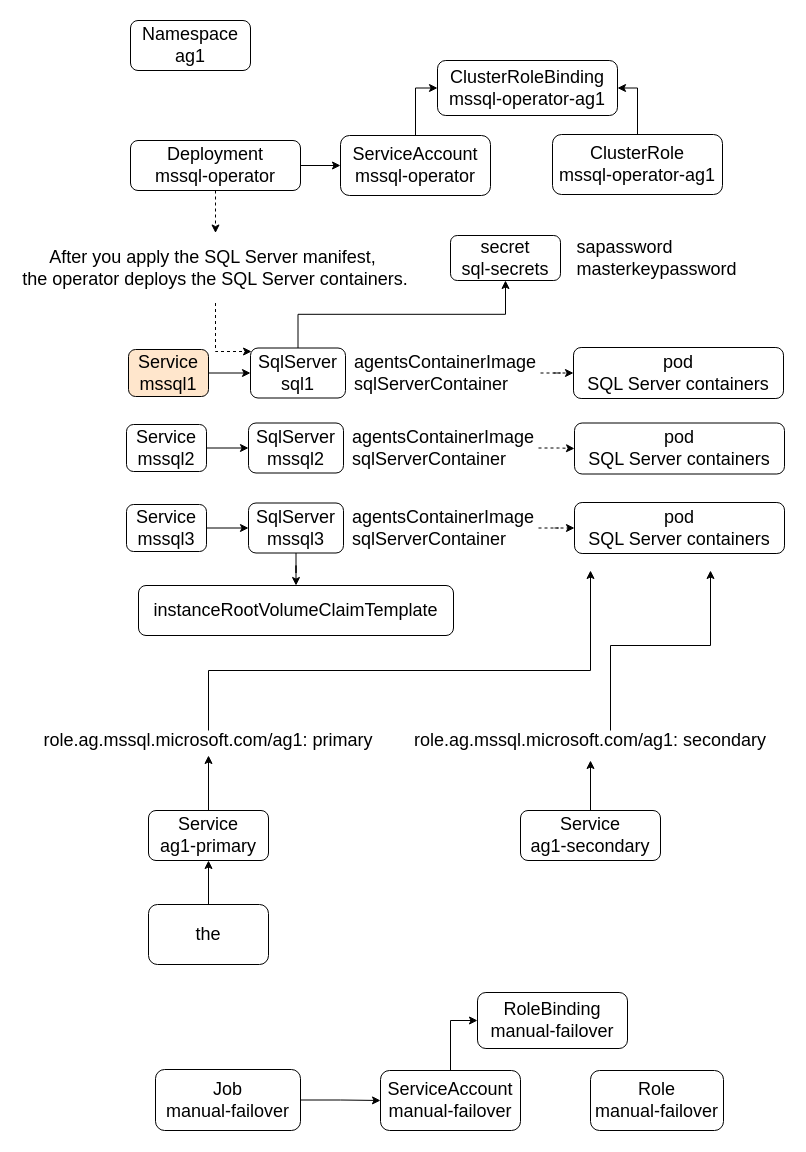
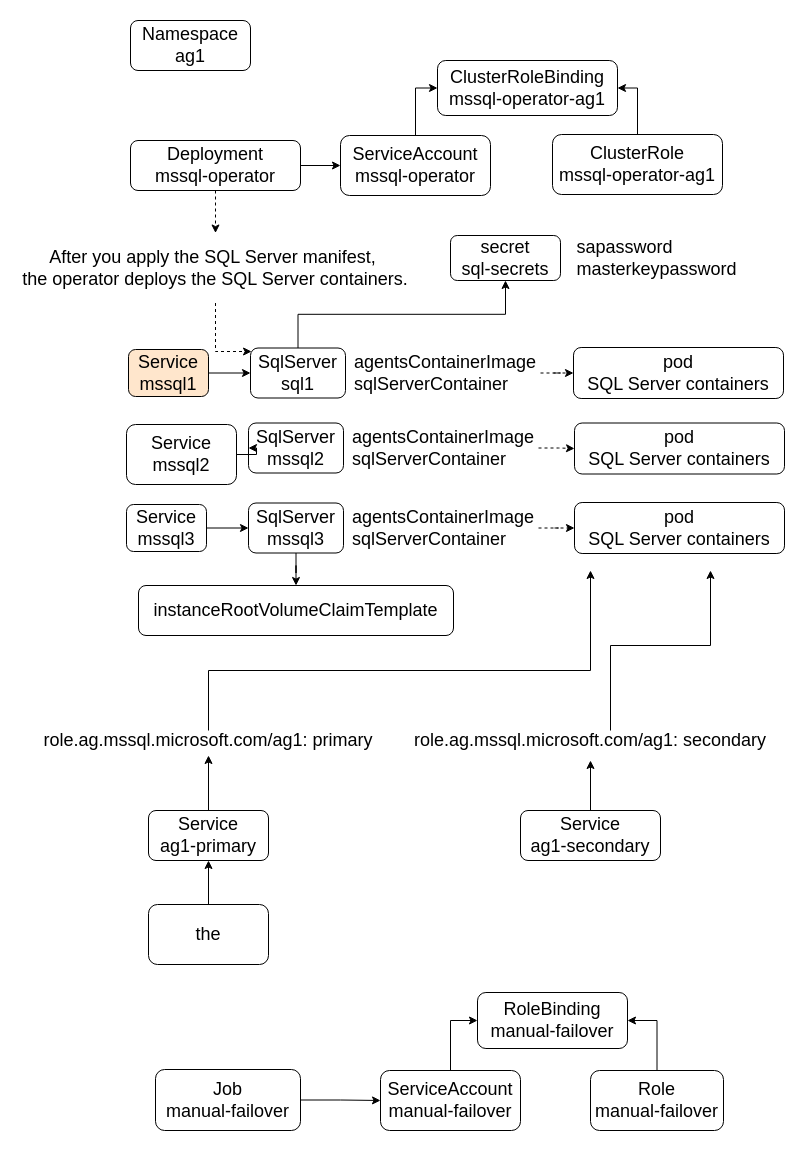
node "Service mssql2": size 80x47 -> 110x60
edge "Role manual-failover" -> "RoleBinding manual-failover": added
